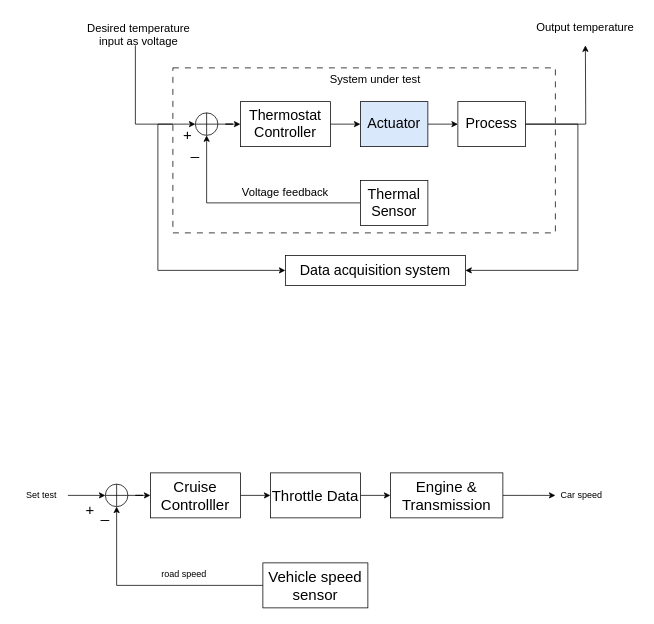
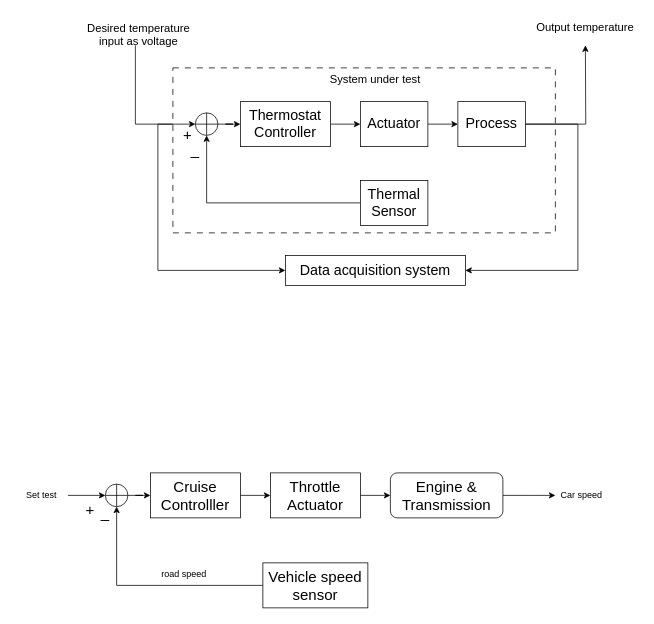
node "Actuator": fillcolor #dae8fc -> #ffffff
node "Voltage feedback": removed
node "Throttle Data": label "Throttle Data" -> "Throttle Actuator"
node "Engine & Transmission": shape rectangle -> rounded rectangle
